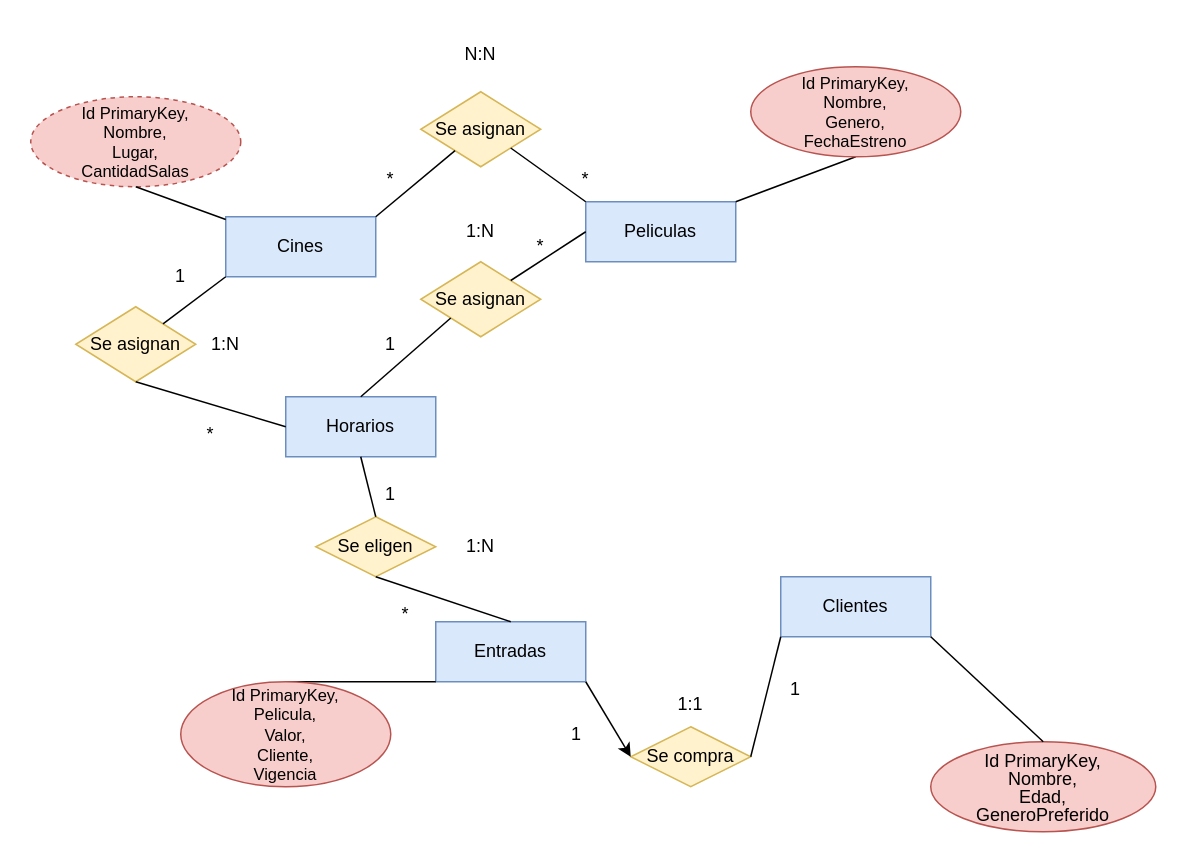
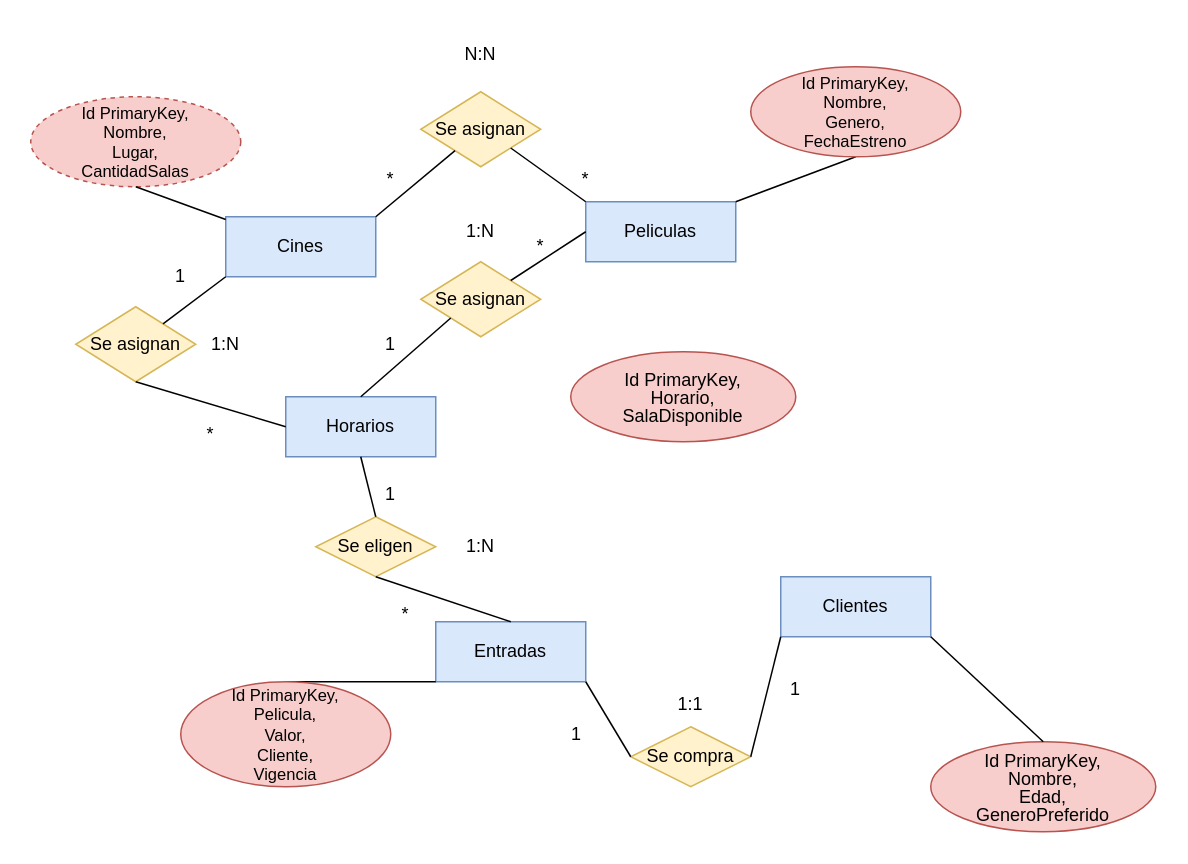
node "Id PrimaryKey, Horario, SalaDisponible": added
edge "Entradas" -> "Se compra": arrowhead classic -> none
